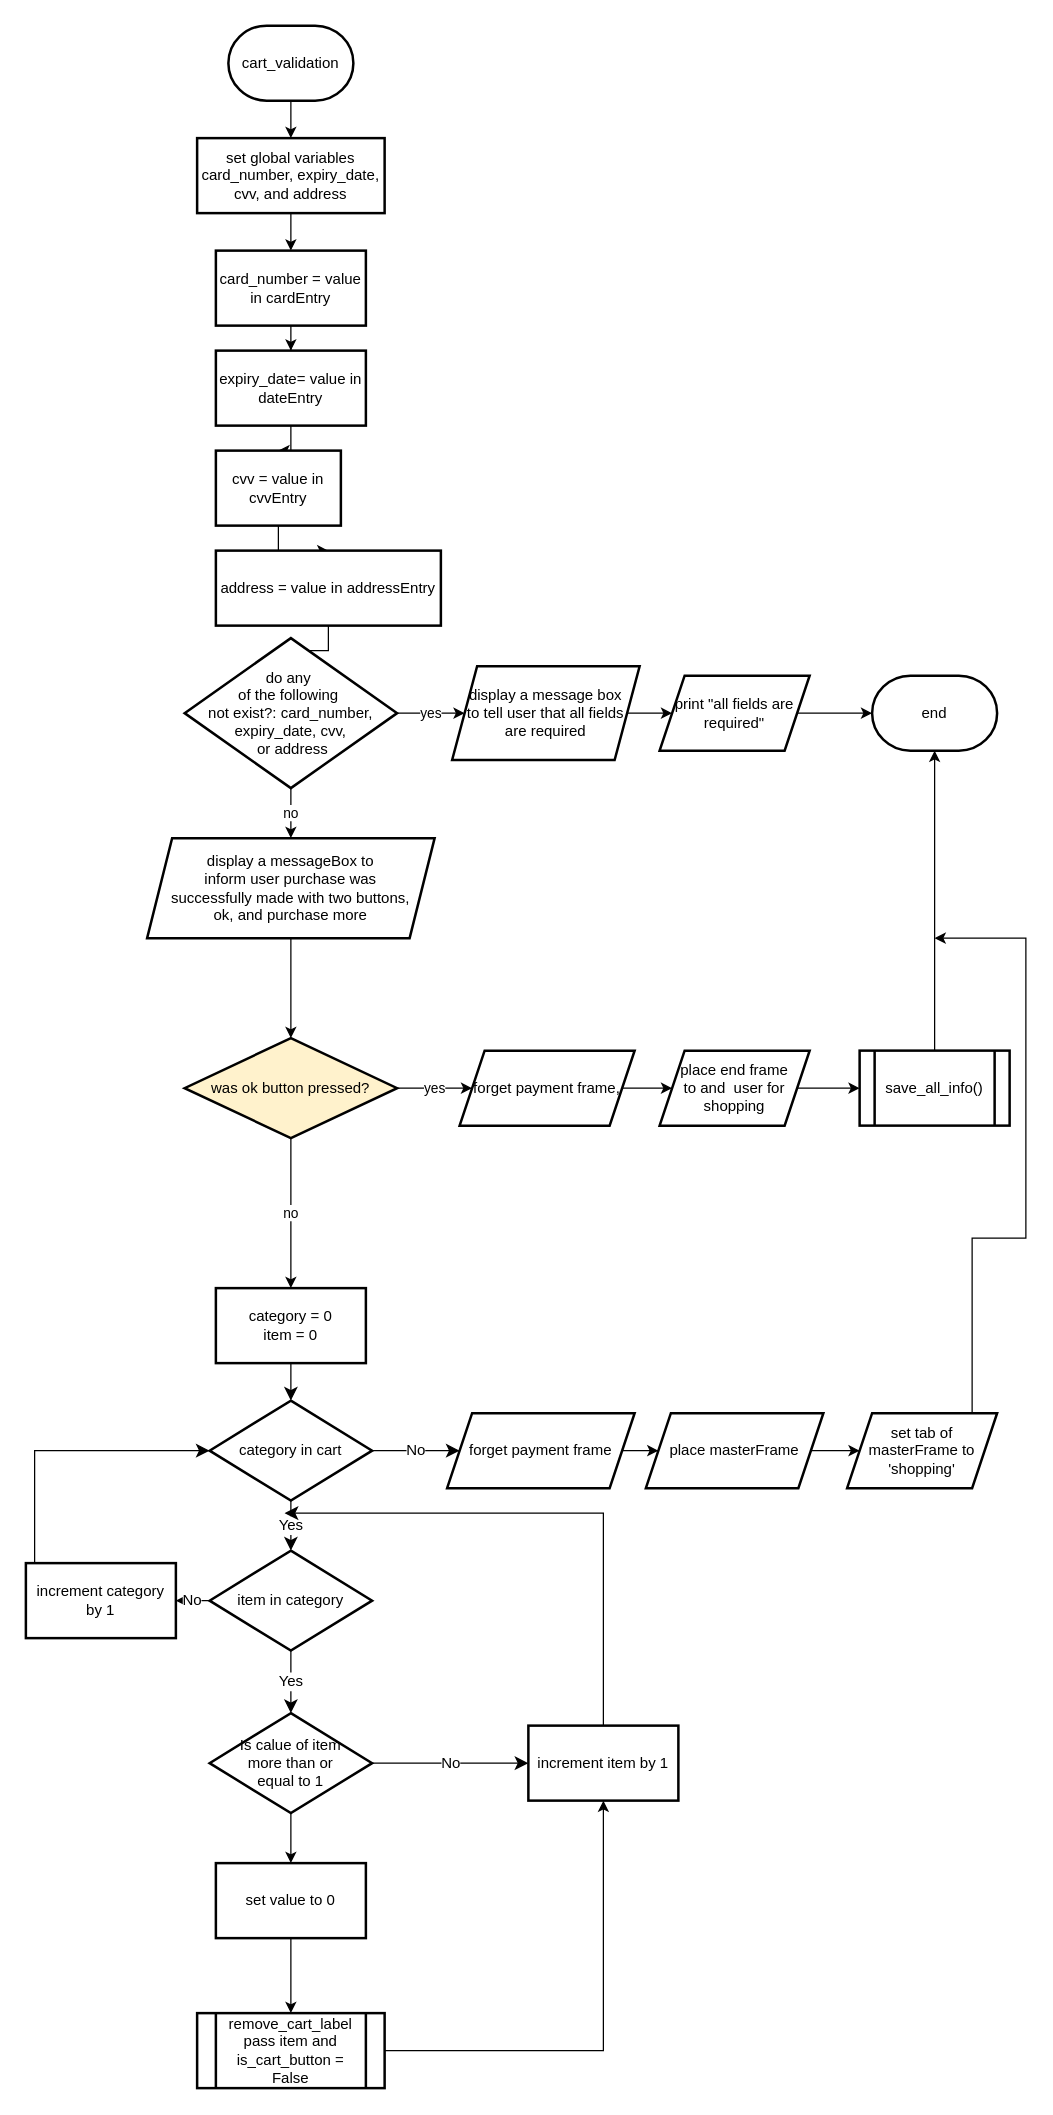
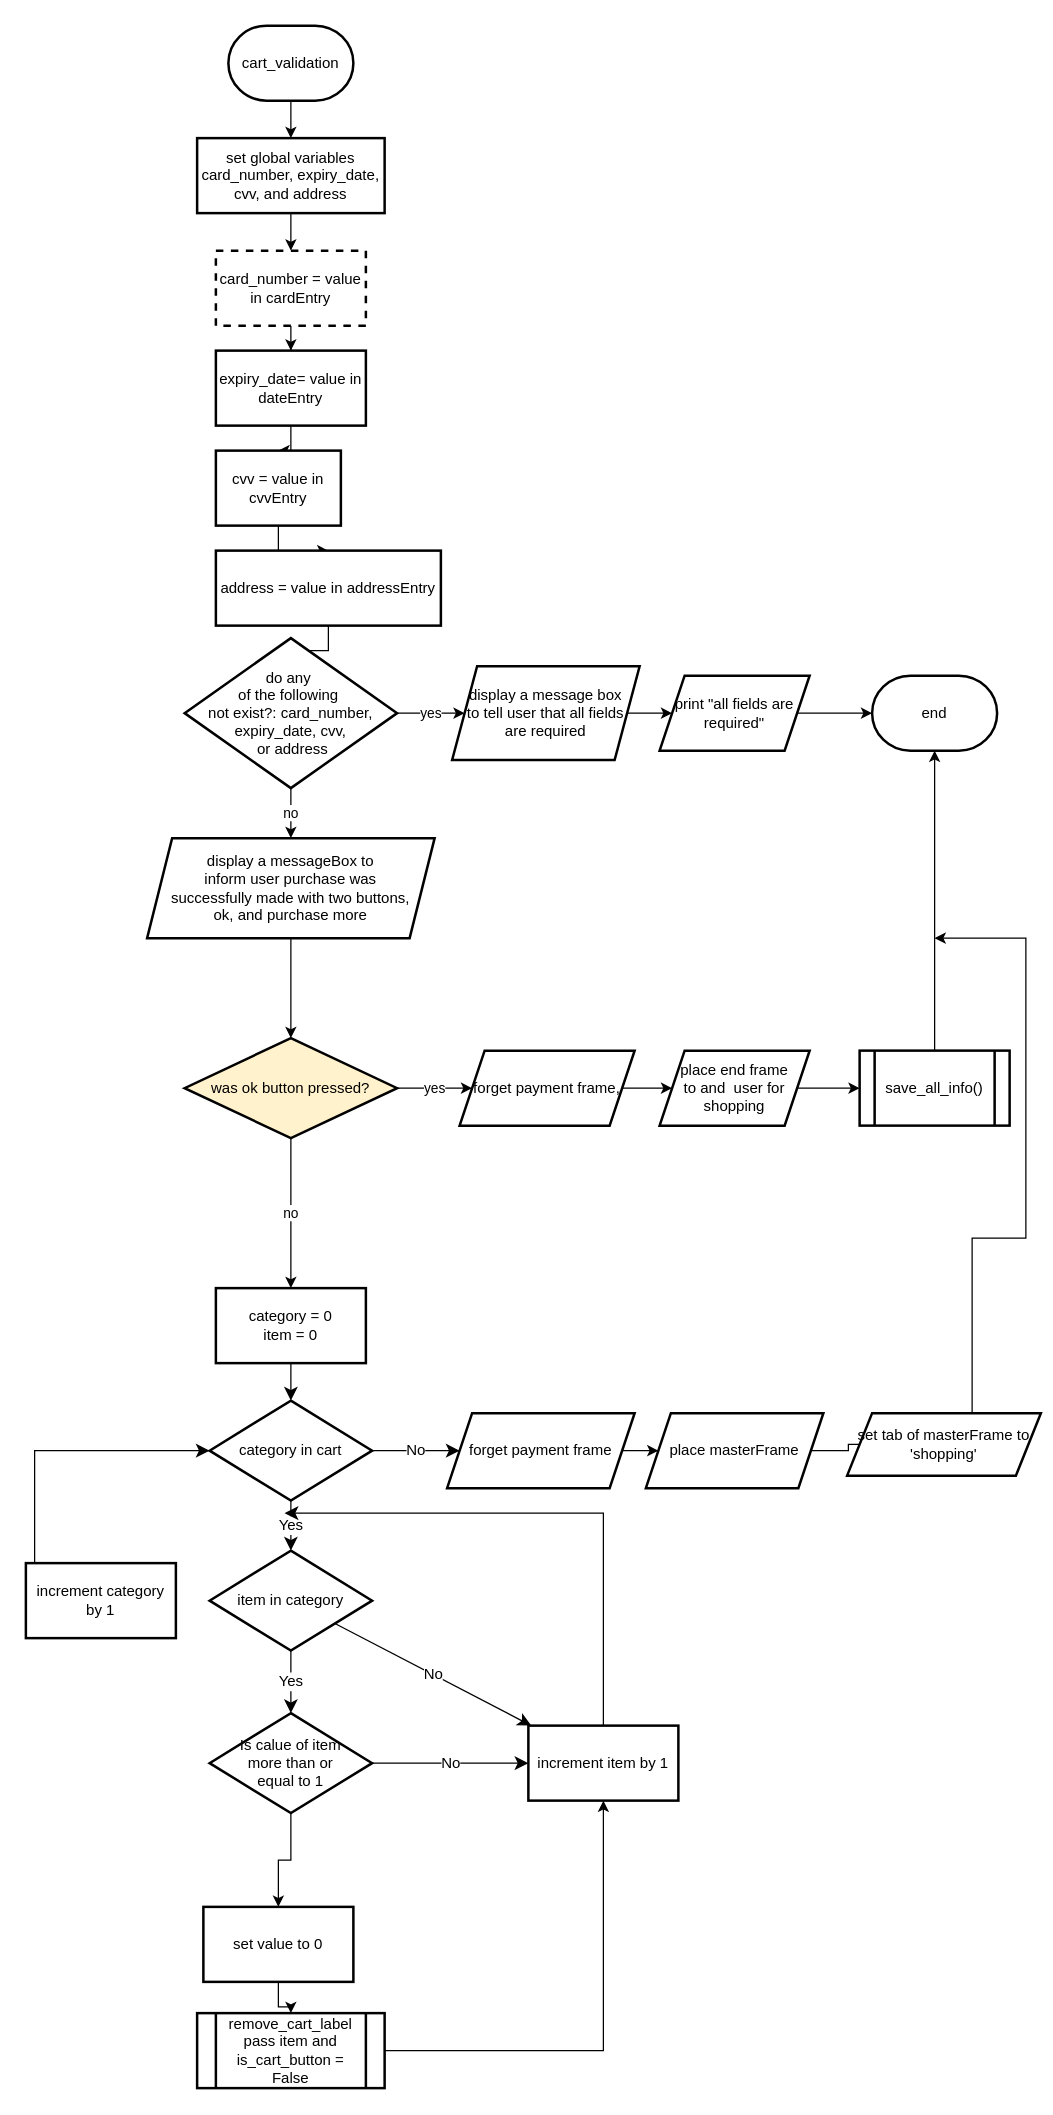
node "card_number = value in cardEntry": style solid -> dashed
node "set tab of masterFrame to 'shopping'": size 150x75 -> 194x63
edge "item in category" -> "increment category by 1": now "item in category" -> "increment item by 1"
node "set value to 0": moved (291, 1901) -> (278, 1944)
